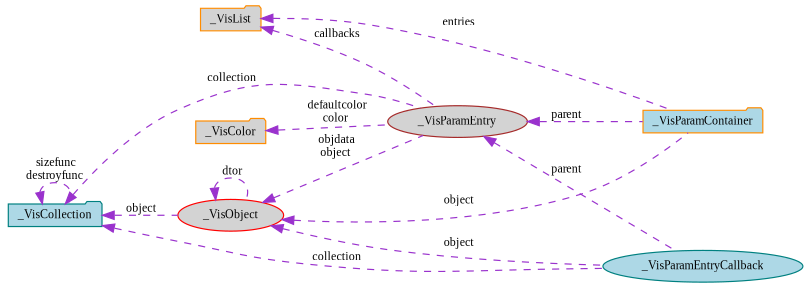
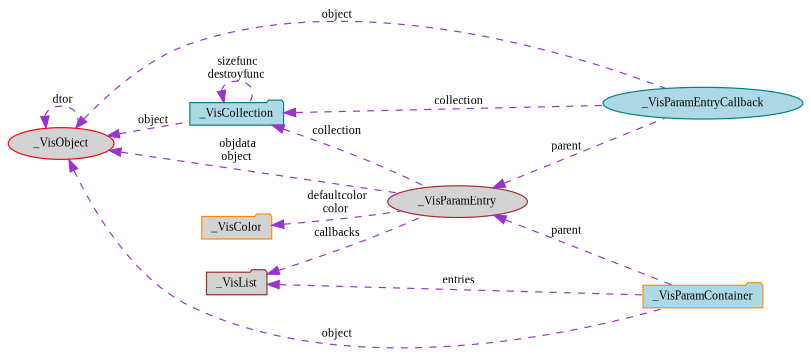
node "_VisList": color darkorange -> brown
edge "_VisObject" -> "_VisCollection": reversed
